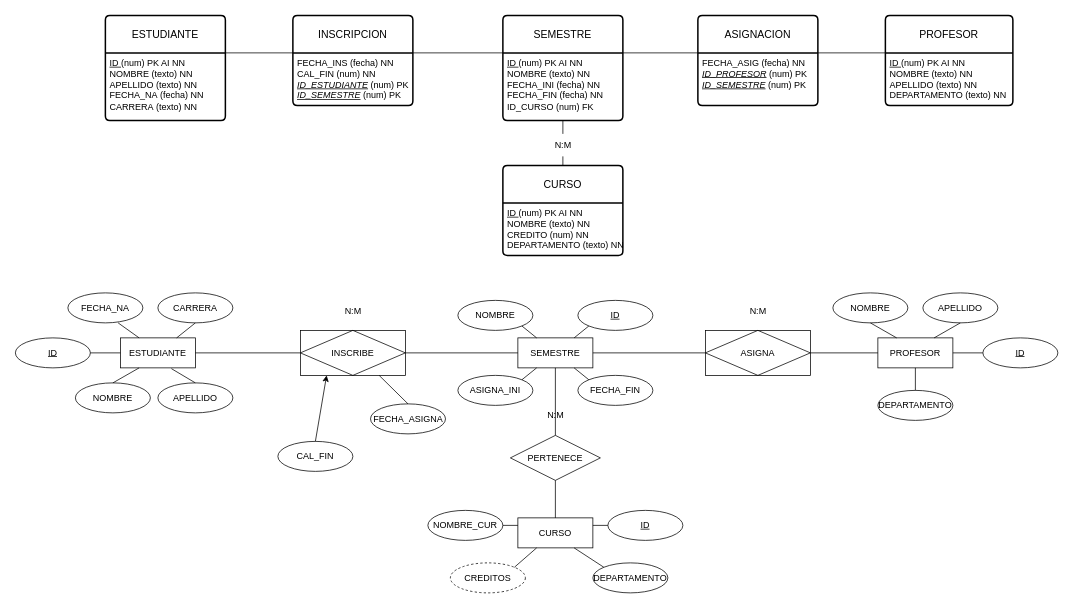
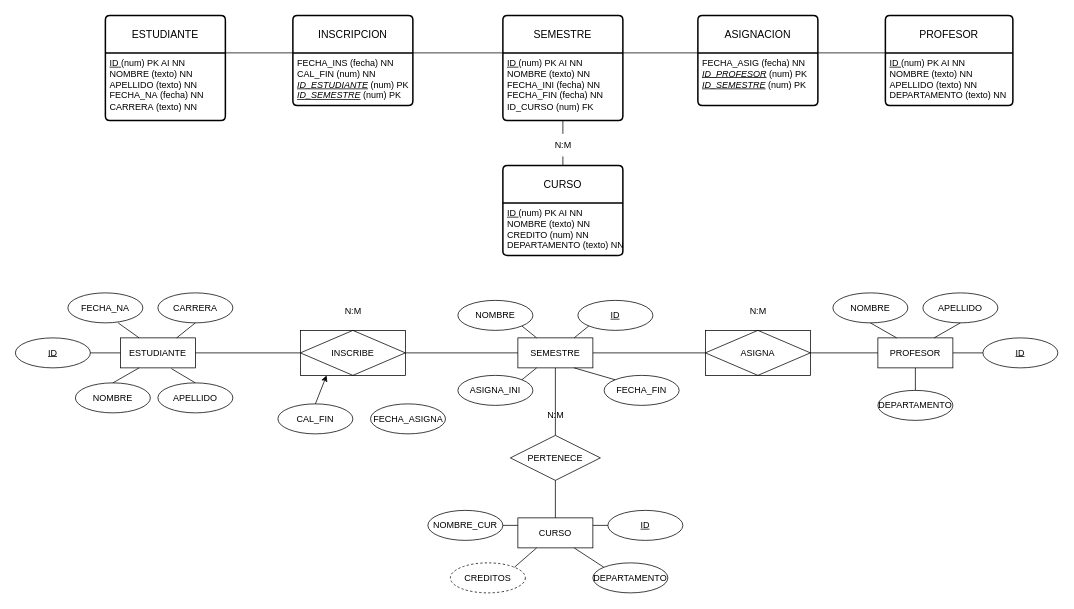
edge "INSCRIBE" -- "FECHA_ASIGNA": removed
node "FECHA_FIN": moved (615, 390) -> (642, 390)
node "CAL_FIN": moved (315, 456) -> (315, 419)
